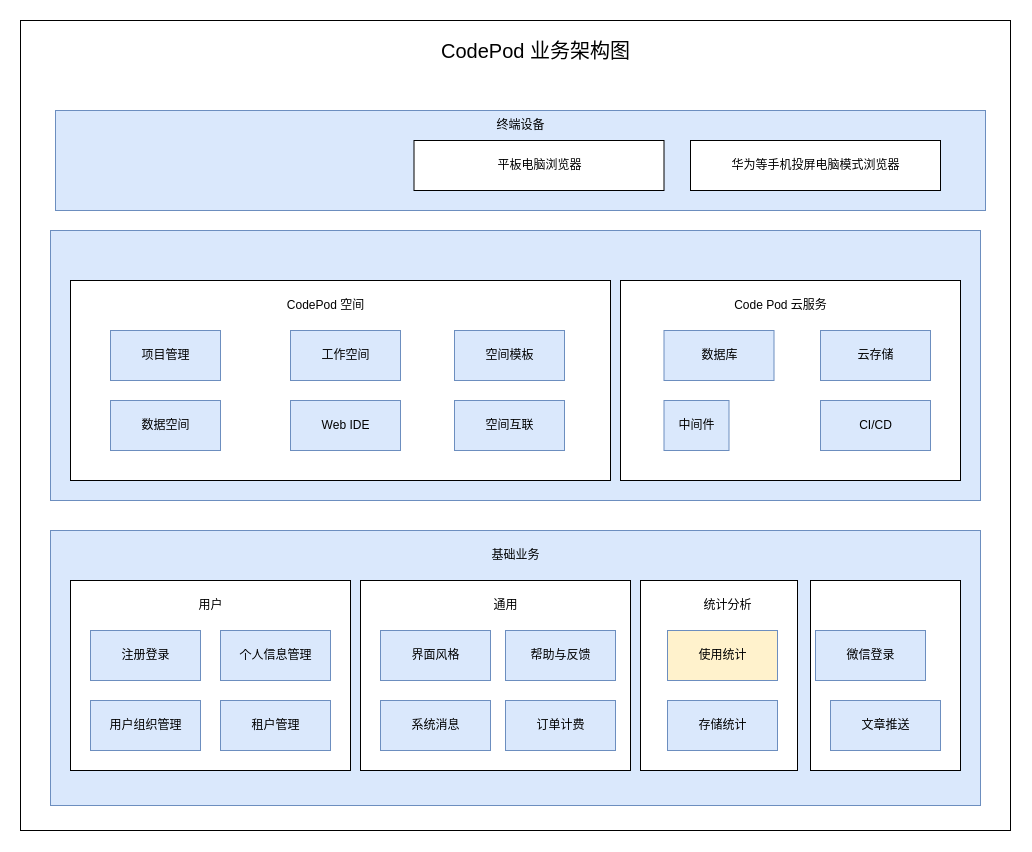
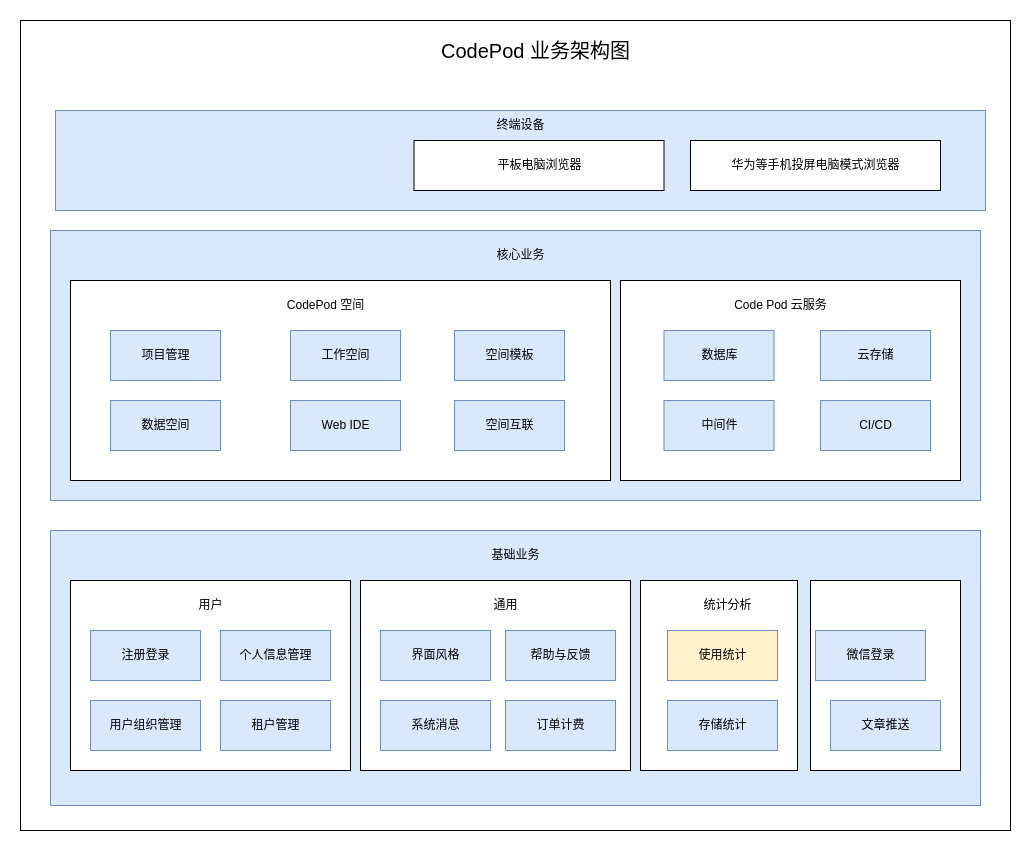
node "核心业务": added
node "中间件": size 65x50 -> 110x50
